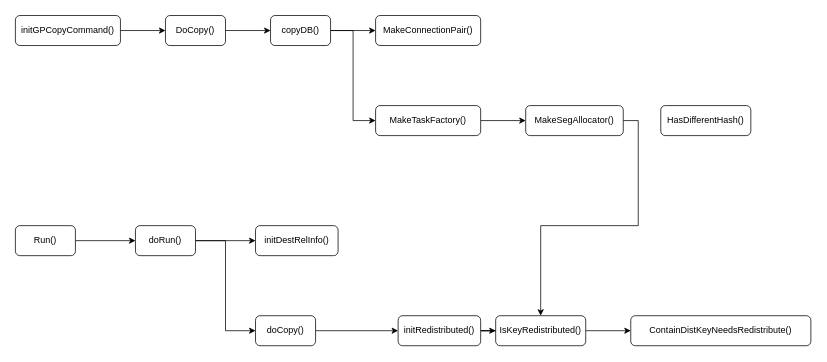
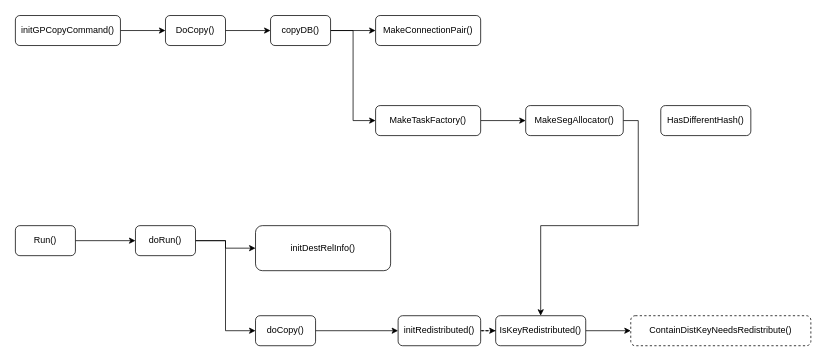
node "initDestRelInfo()": size 83x30 -> 135x45
edge "initRedistributed()" -> "IsKeyRedistributed()": style solid -> dashed
node "ContainDistKeyNeedsRedistribute()": style solid -> dashed
